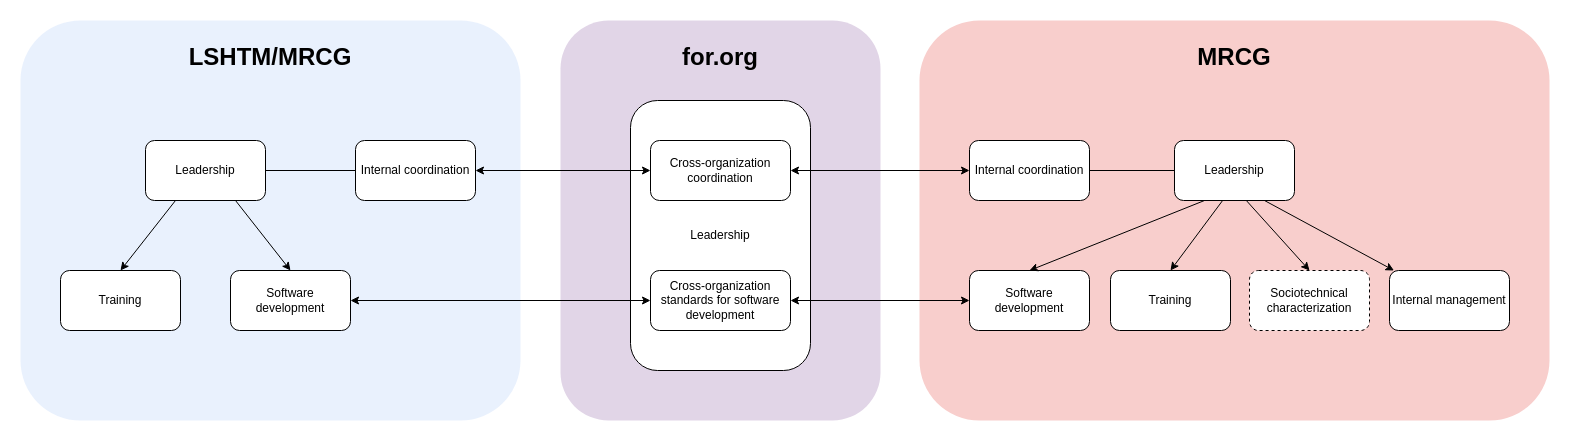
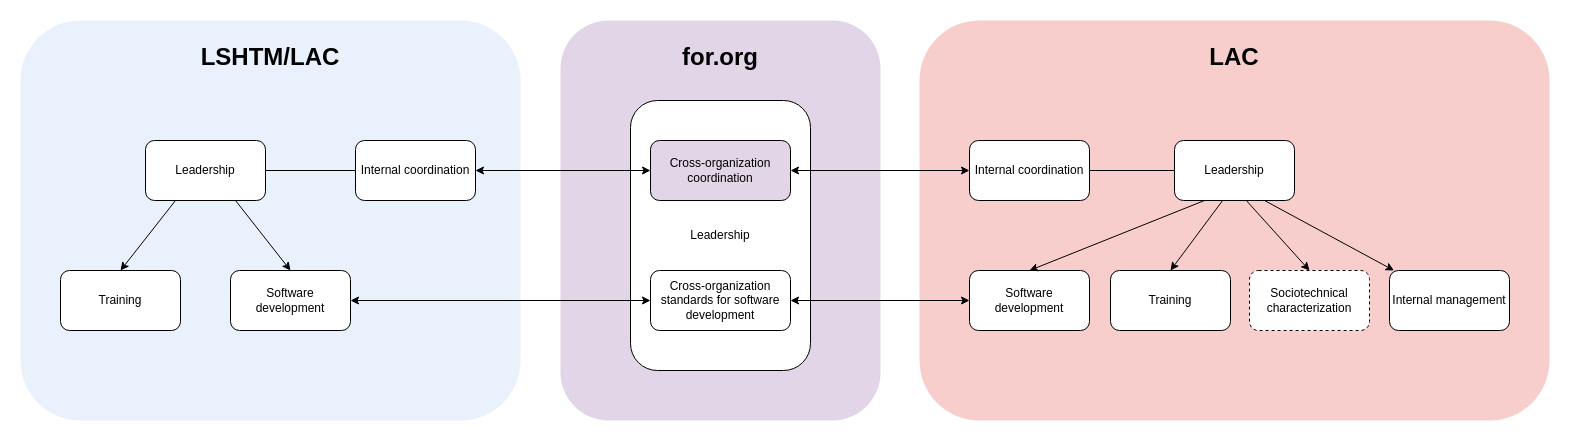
node "LSHTM/MRCG": label "LSHTM/MRCG" -> "LSHTM/LAC"
node "MRCG": label "MRCG" -> "LAC"
node "Cross-organization coordination": fillcolor #ffffff -> #e1d5e7
